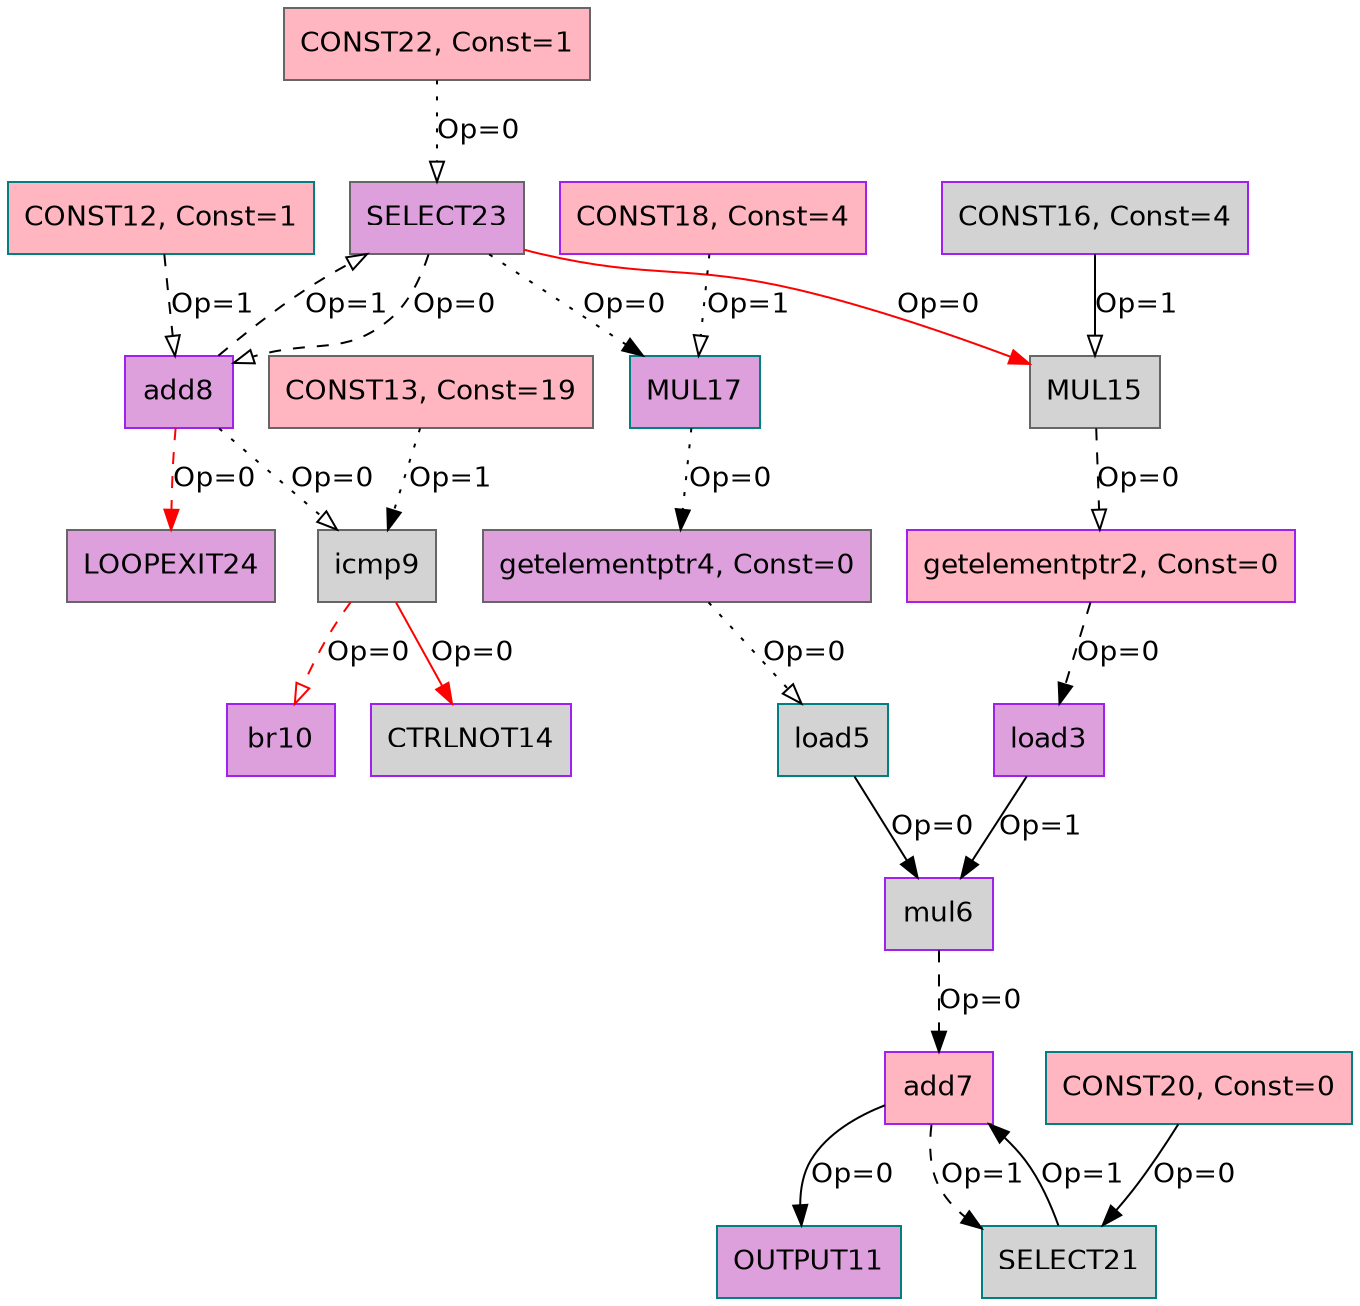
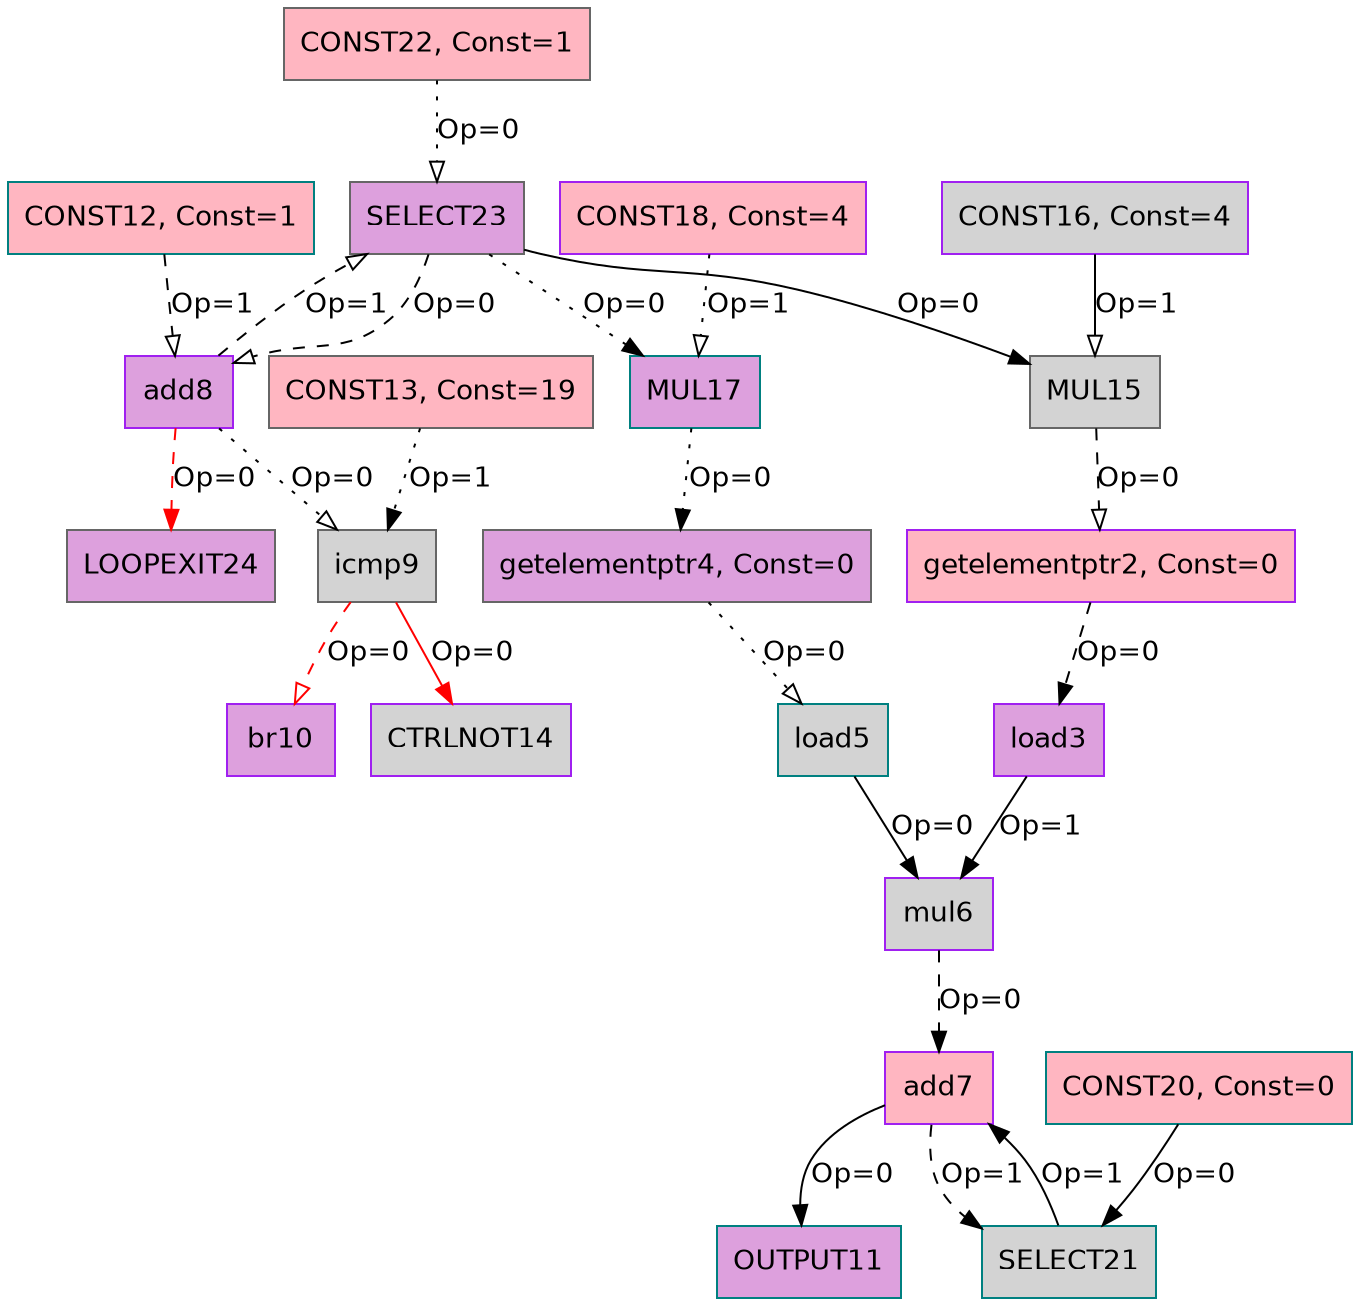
edge "SELECT23" -> "MUL15": color red -> black
